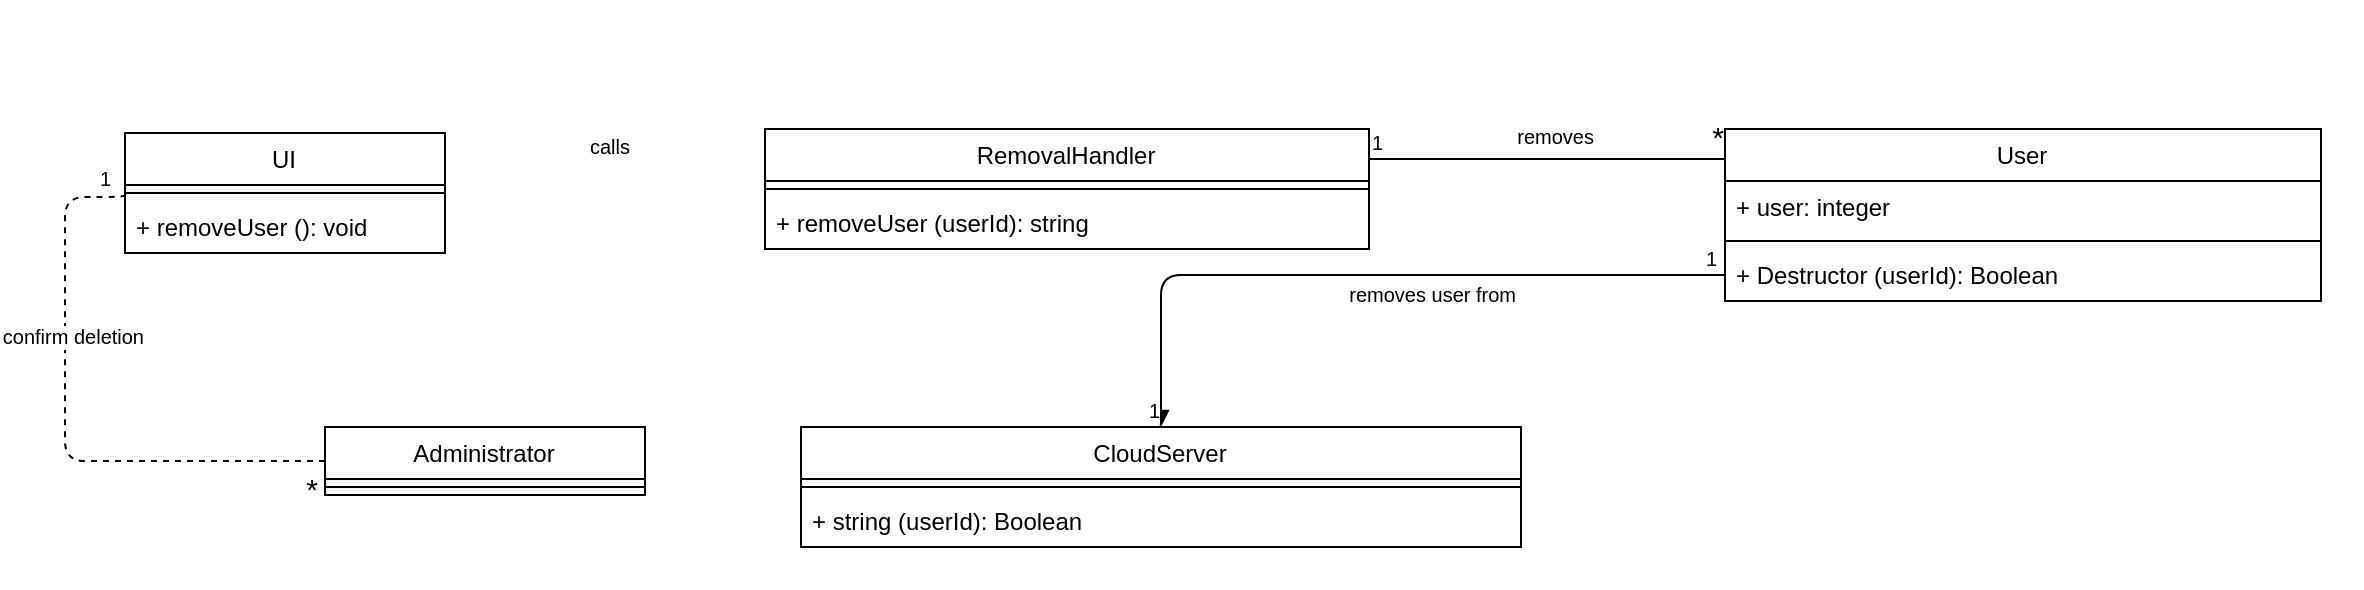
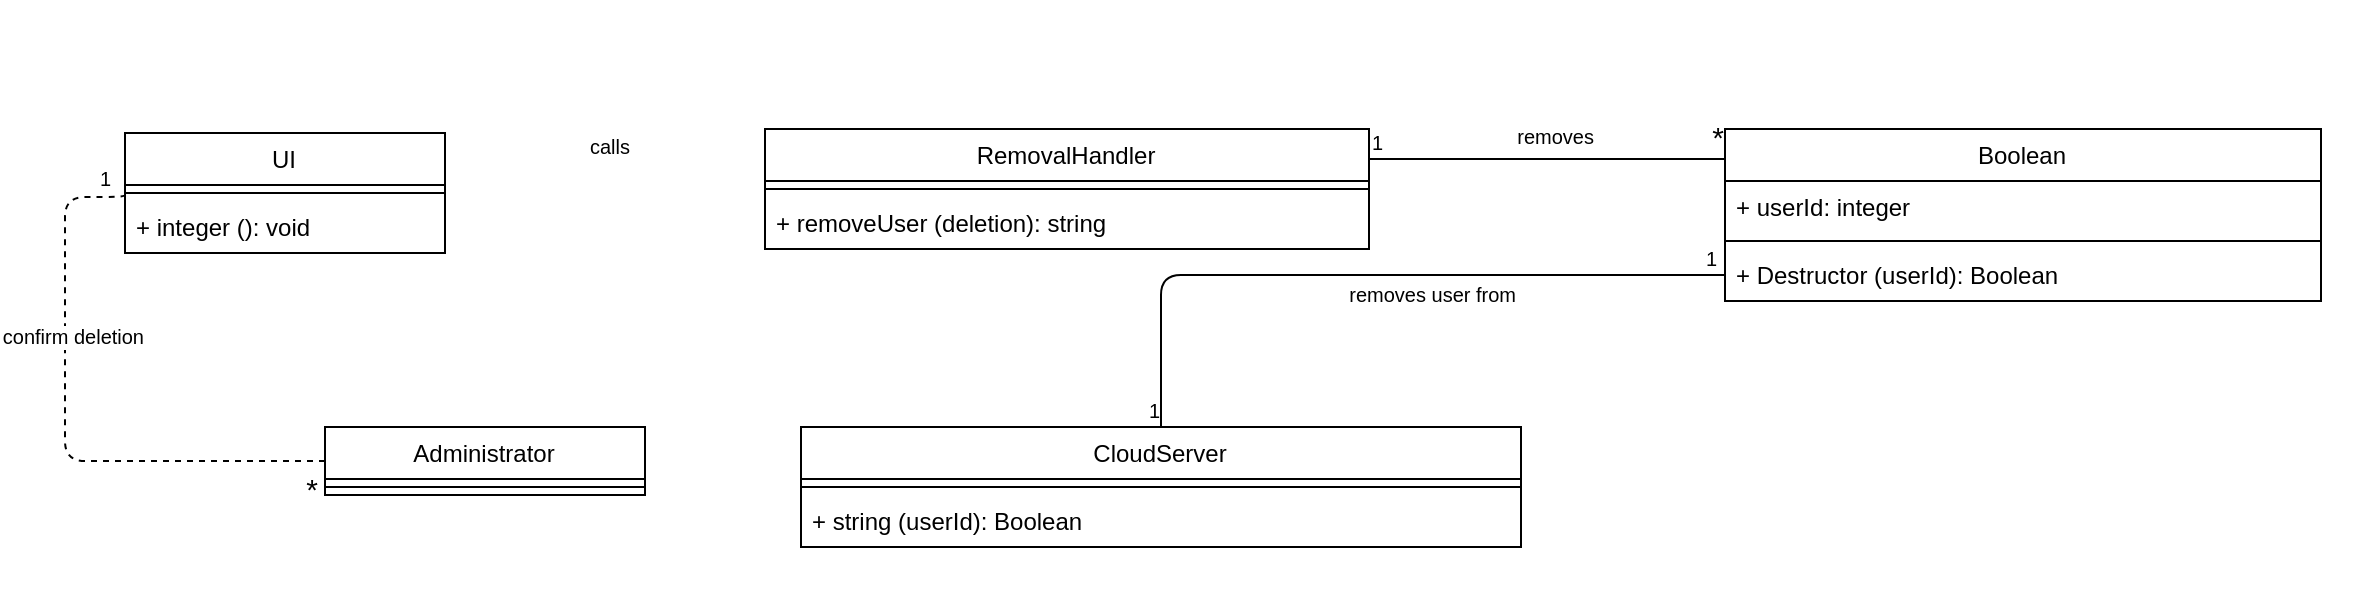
node "User": label "User" -> "Boolean"
node "+ user: integer": label "+ user: integer" -> "+ userId: integer"
node "+ removeUser (userId): string": label "+ removeUser (userId): string" -> "+ removeUser (deletion): string"
node "+ removeUser (): void": label "+ removeUser (): void" -> "+ integer (): void"
edge "+ Destructor (userId): Boolean" -> "CloudServer": arrowhead block -> none
